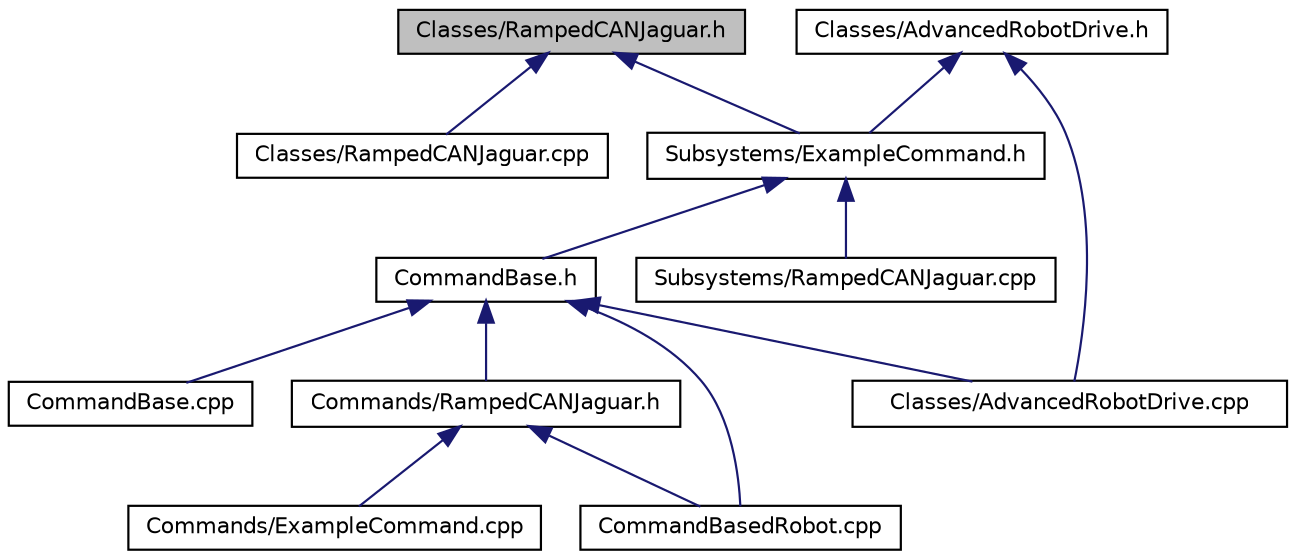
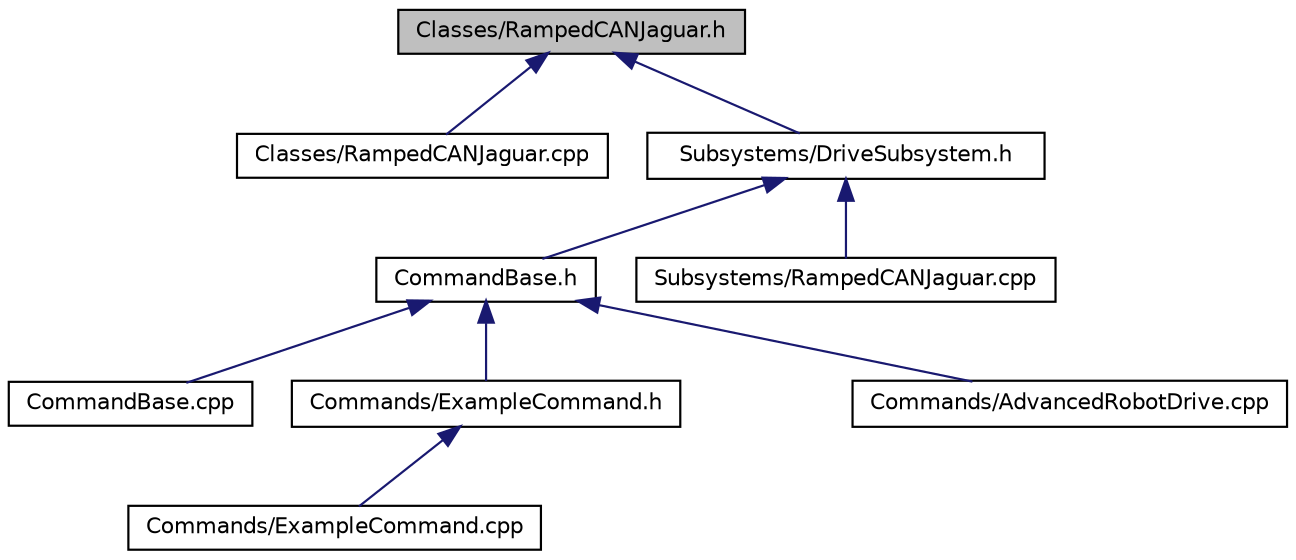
node "Classes/AdvancedRobotDrive.h": removed
node "Subsystems/ExampleCommand.h": label "Subsystems/ExampleCommand.h" -> "Subsystems/DriveSubsystem.h"
node "Commands/RampedCANJaguar.h": label "Commands/RampedCANJaguar.h" -> "Commands/ExampleCommand.h"
node "Classes/AdvancedRobotDrive.cpp": label "Classes/AdvancedRobotDrive.cpp" -> "Commands/AdvancedRobotDrive.cpp"
node "CommandBasedRobot.cpp": removed
